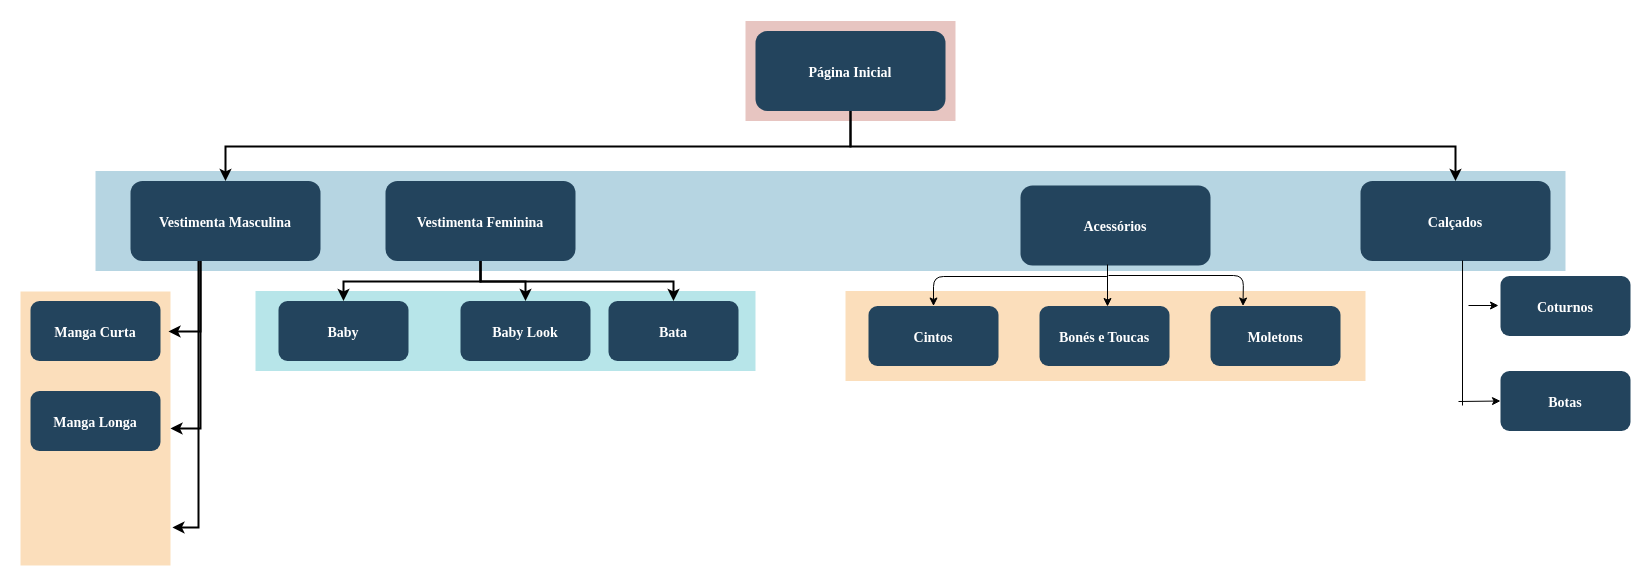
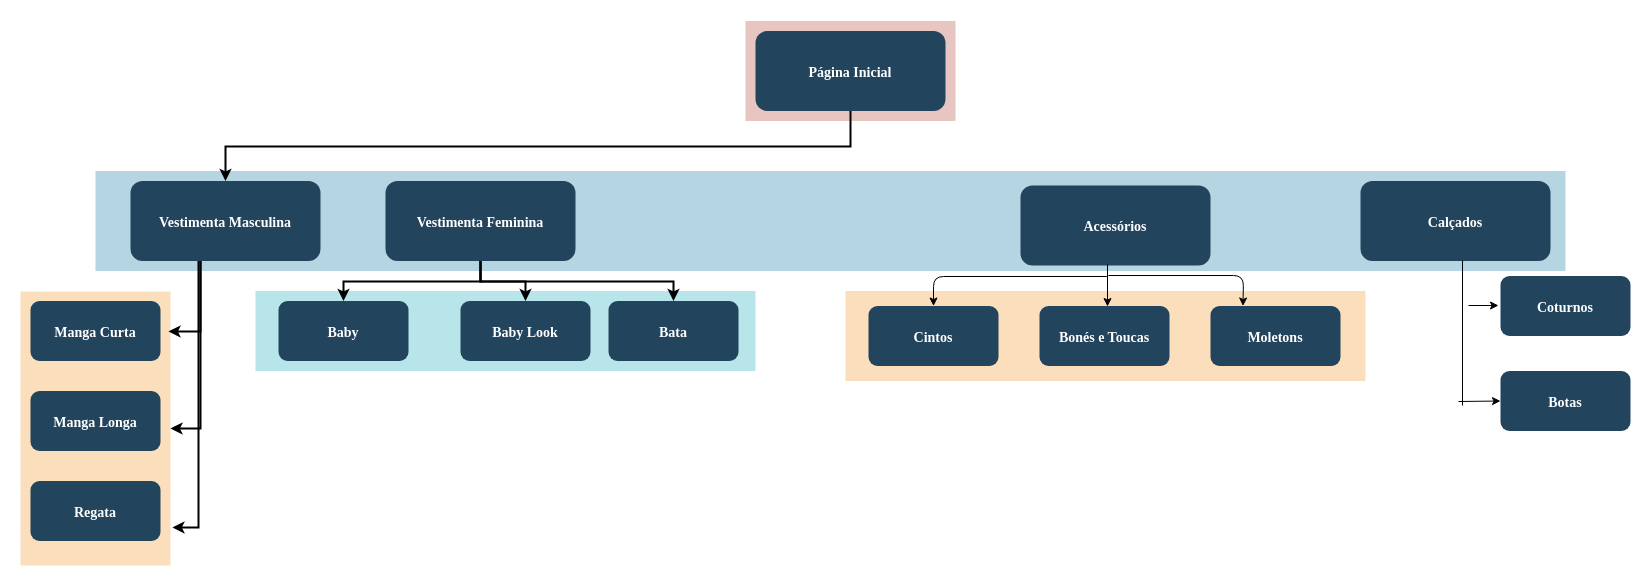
edge "Página Inicial" -> "Calçados": removed
node "Regata": added
